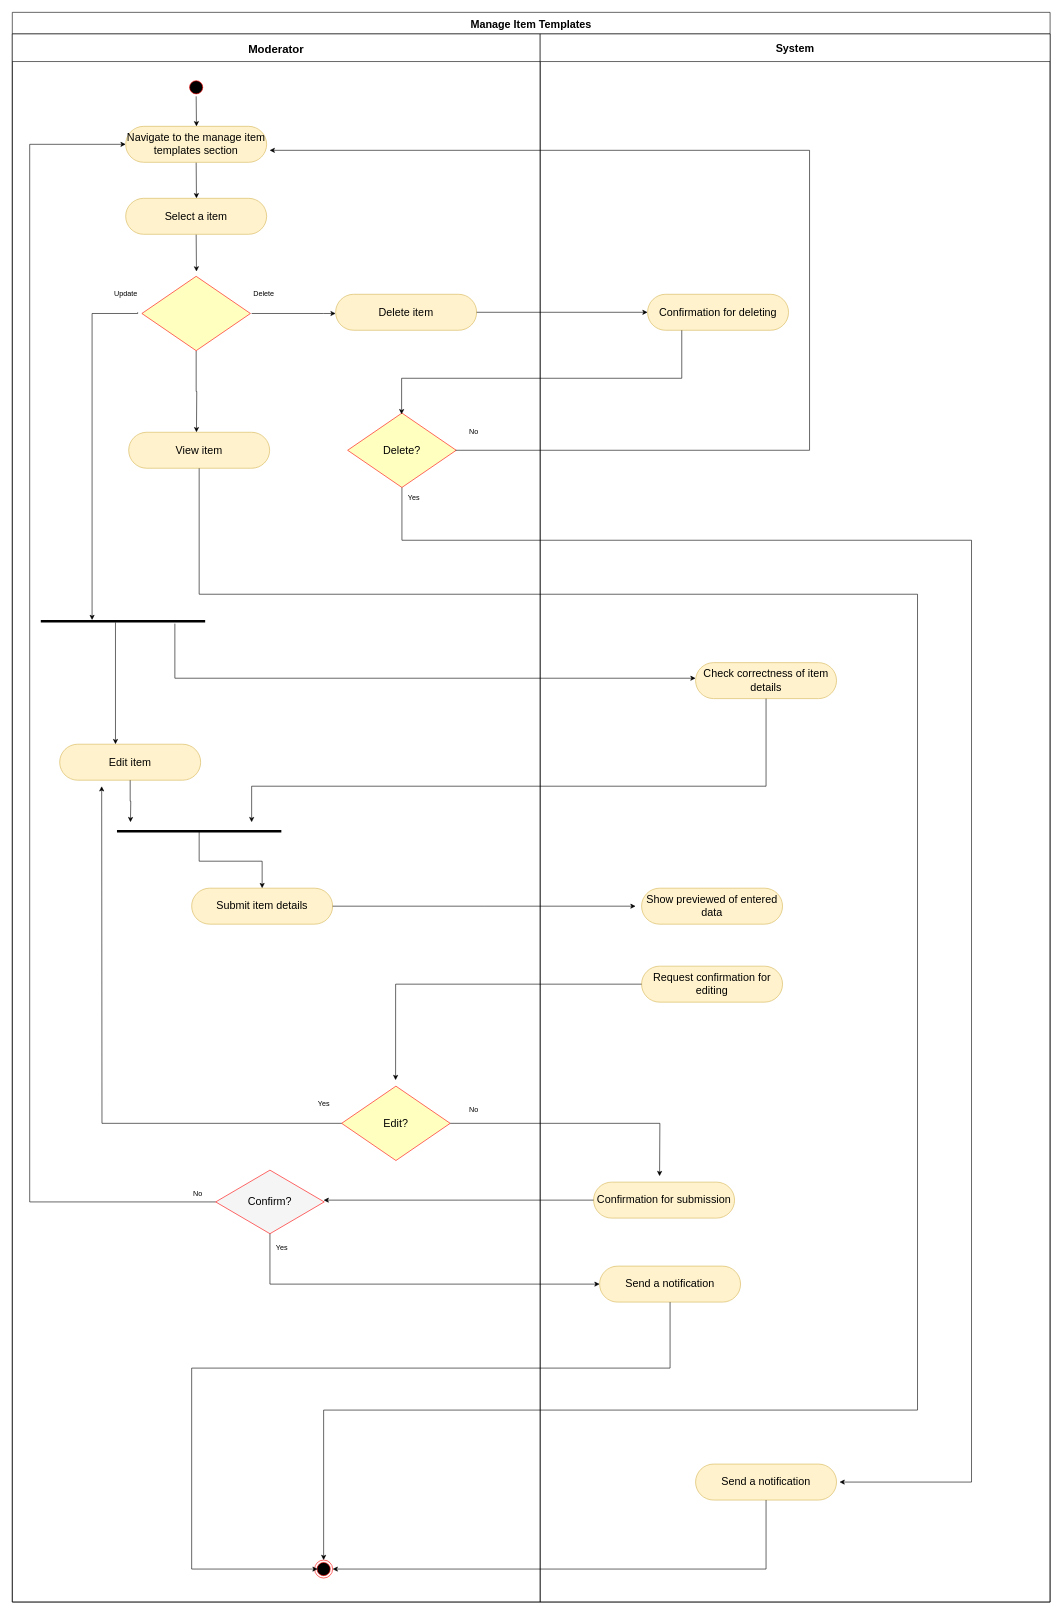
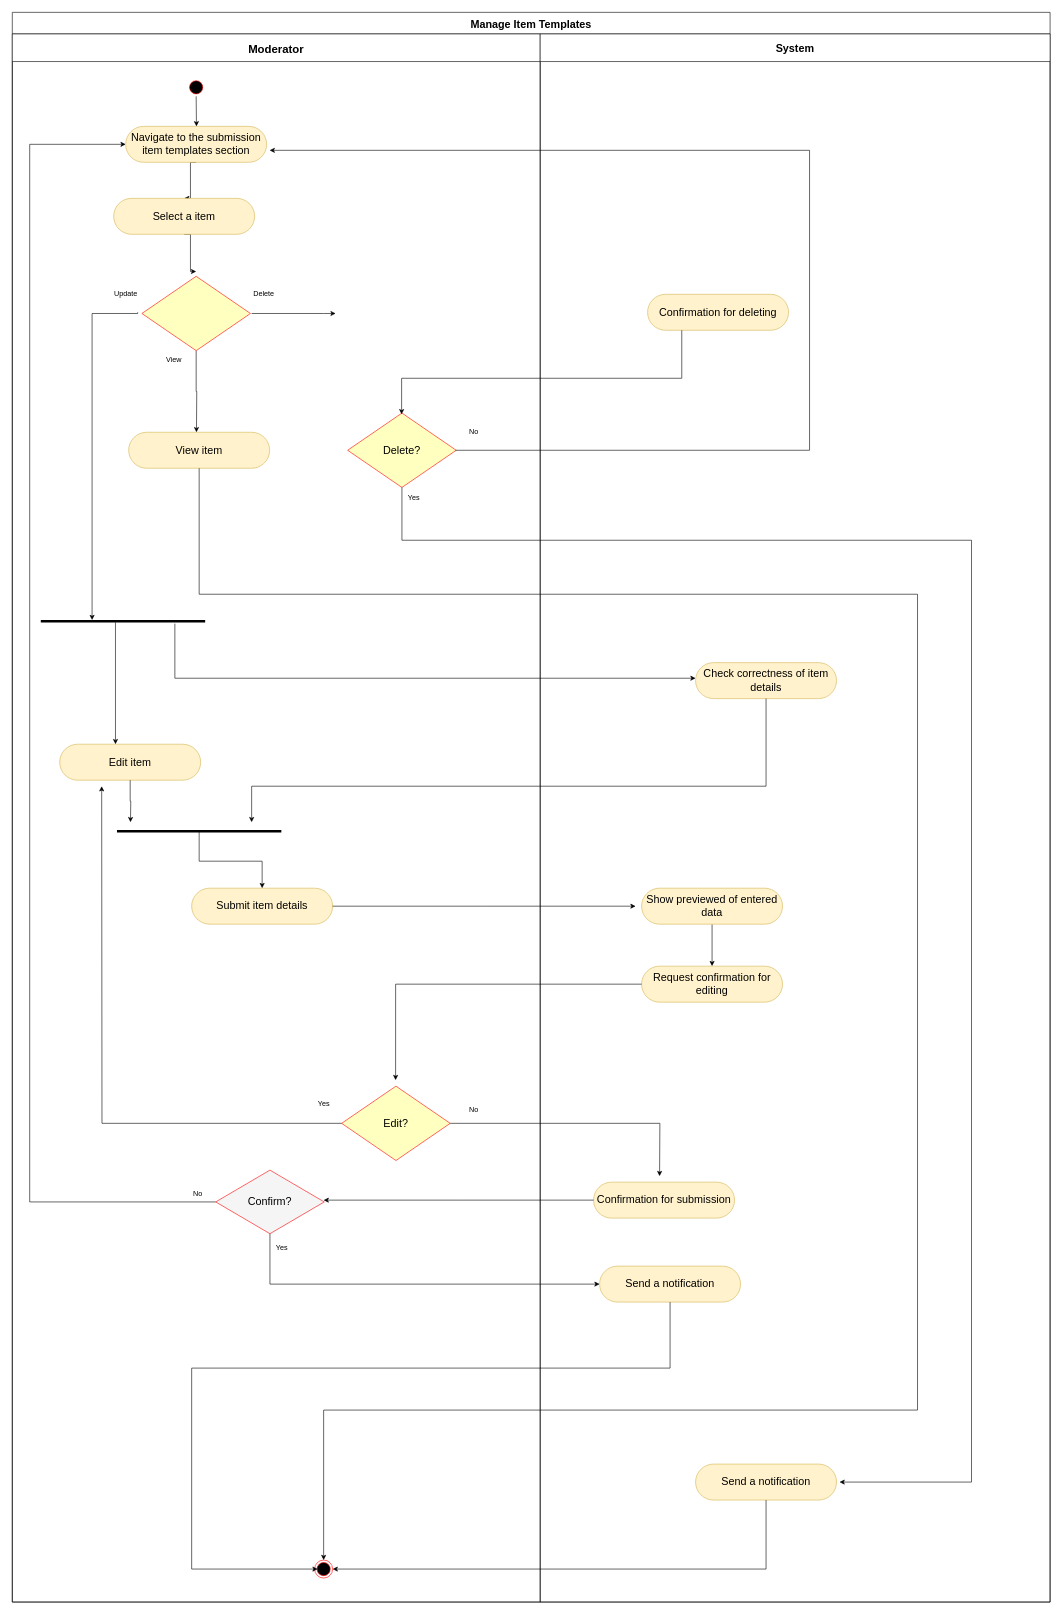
node "Navigate to the manage item templates section": label "Navigate to the manage item templates section" -> "Navigate to the submission item templates section"
node "Select a item": moved (196, 216) -> (184, 216)
node "Delete item": removed
edge "Delete item" -> "Confirmation for deleting": removed
node "View": added
edge "Show previewed of entered data" -> "Request confirmation for editing": added
